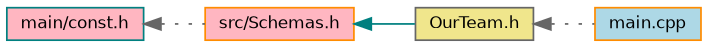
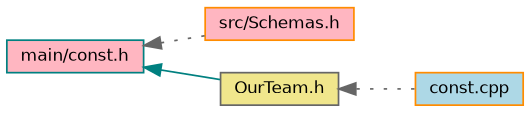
edge "OurTeam.h" -> "src/Schemas.h": now "OurTeam.h" -> "main/const.h"
node "main.cpp": label "main.cpp" -> "const.cpp"
